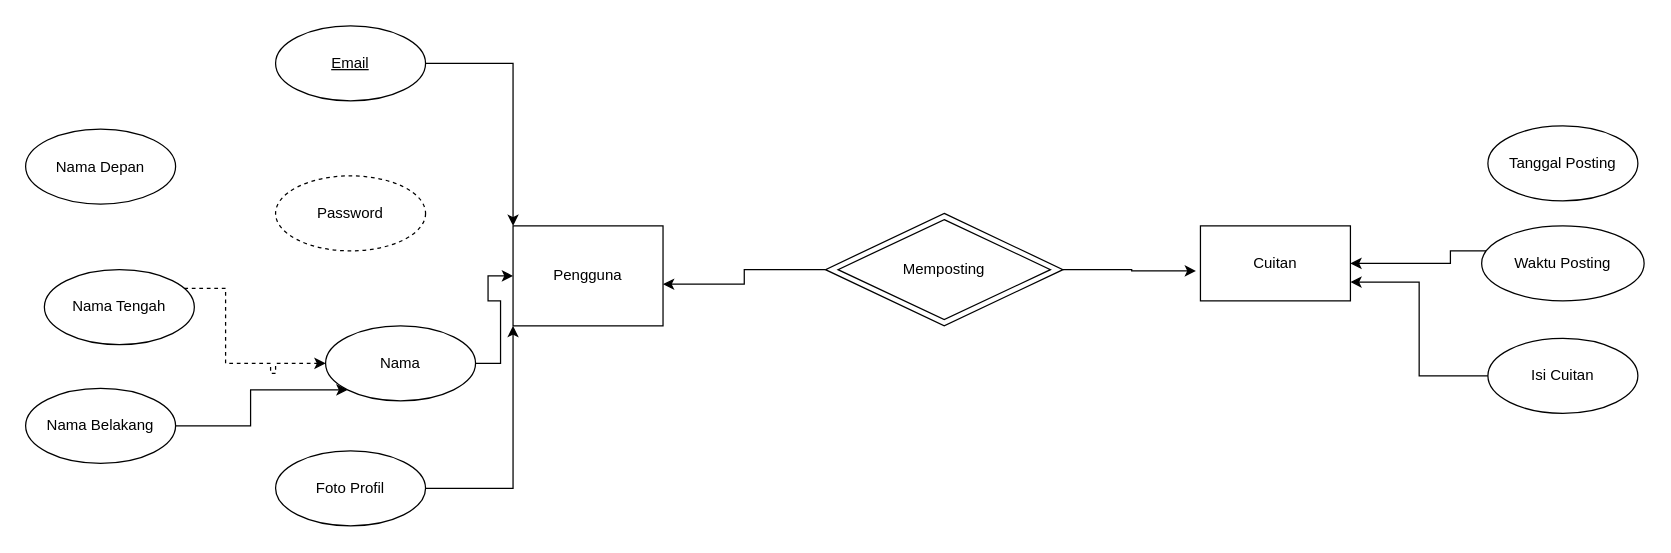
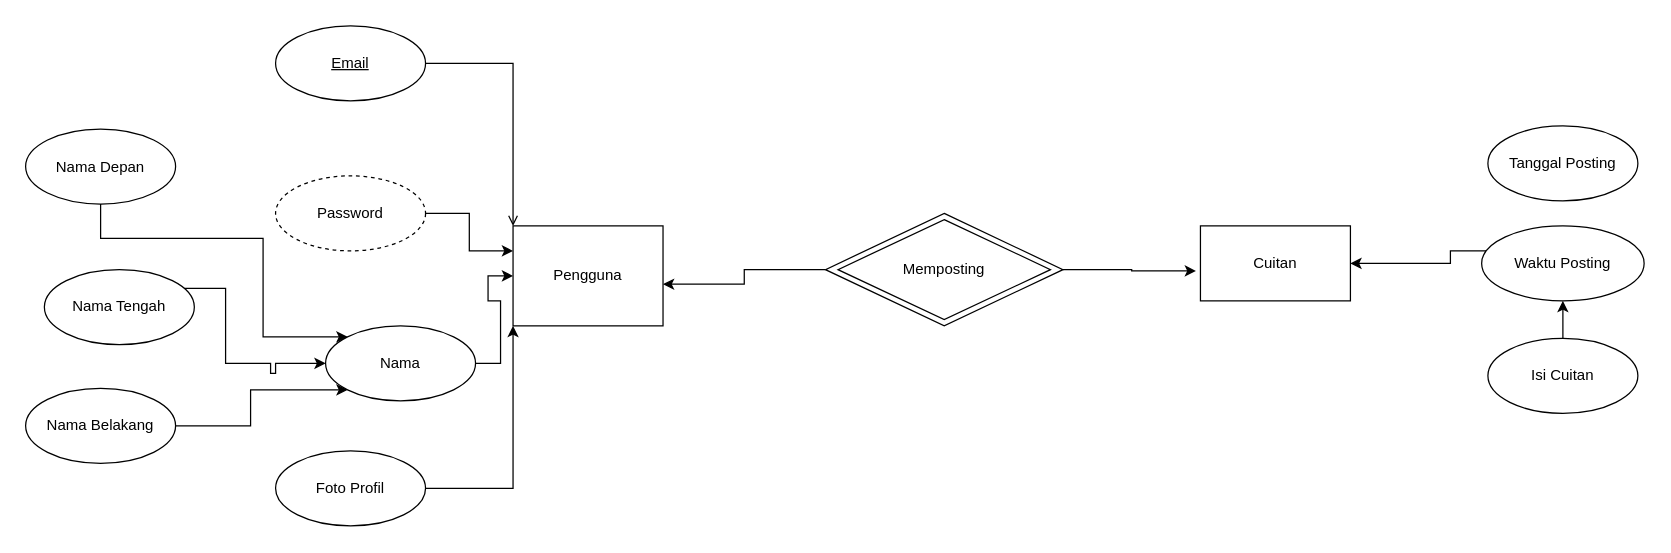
edge "Email" -> "Pengguna": arrowhead classic -> open
edge "Password" -> "Pengguna": added
edge "Nama Depan" -> "Nama": added
edge "Isi Cuitan" -> "Cuitan": now "Isi Cuitan" -> "Waktu Posting"
edge "Nama Tengah" -> "Nama": style dashed -> solid
